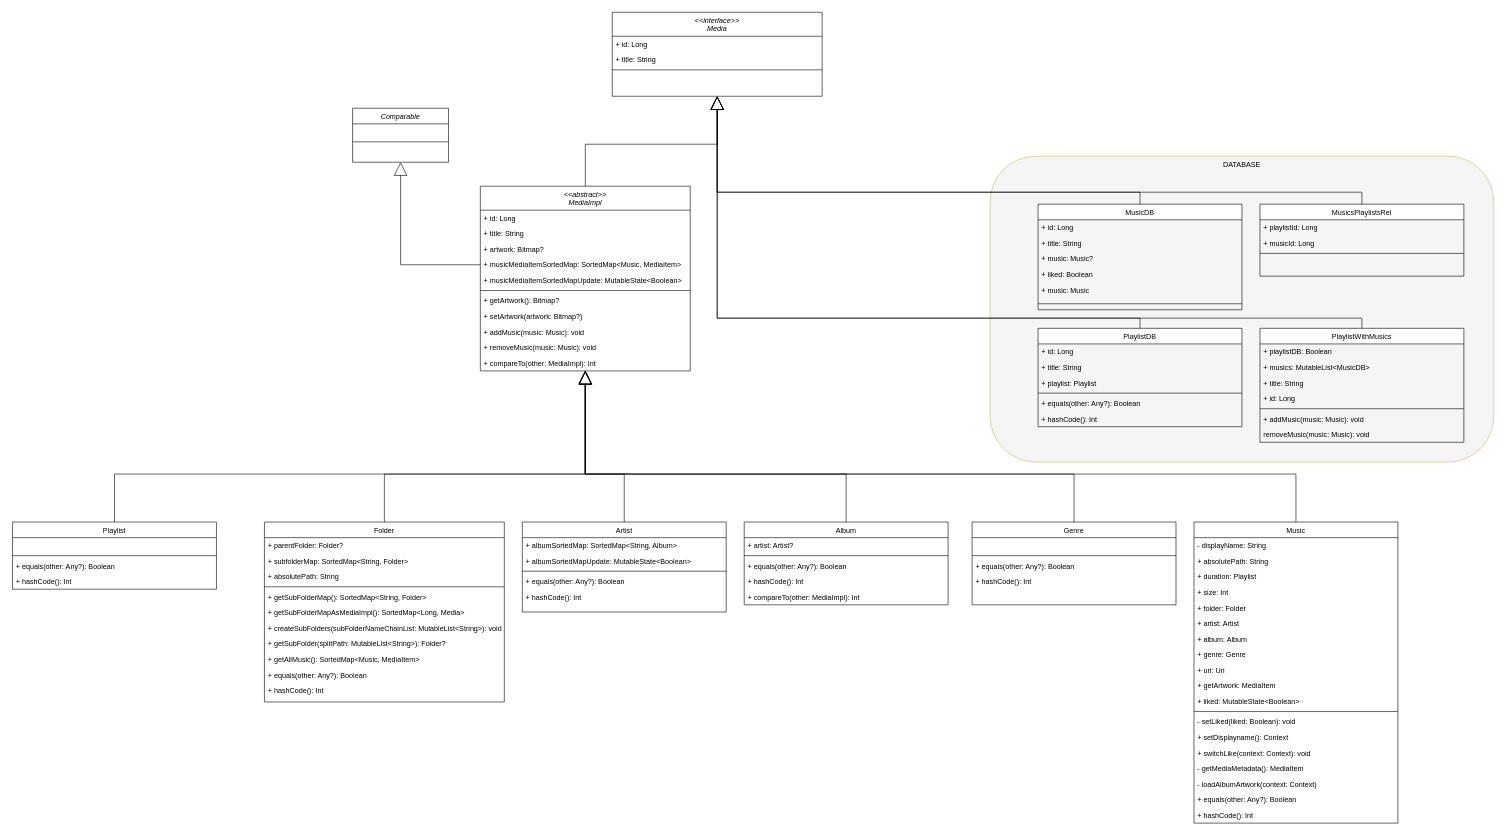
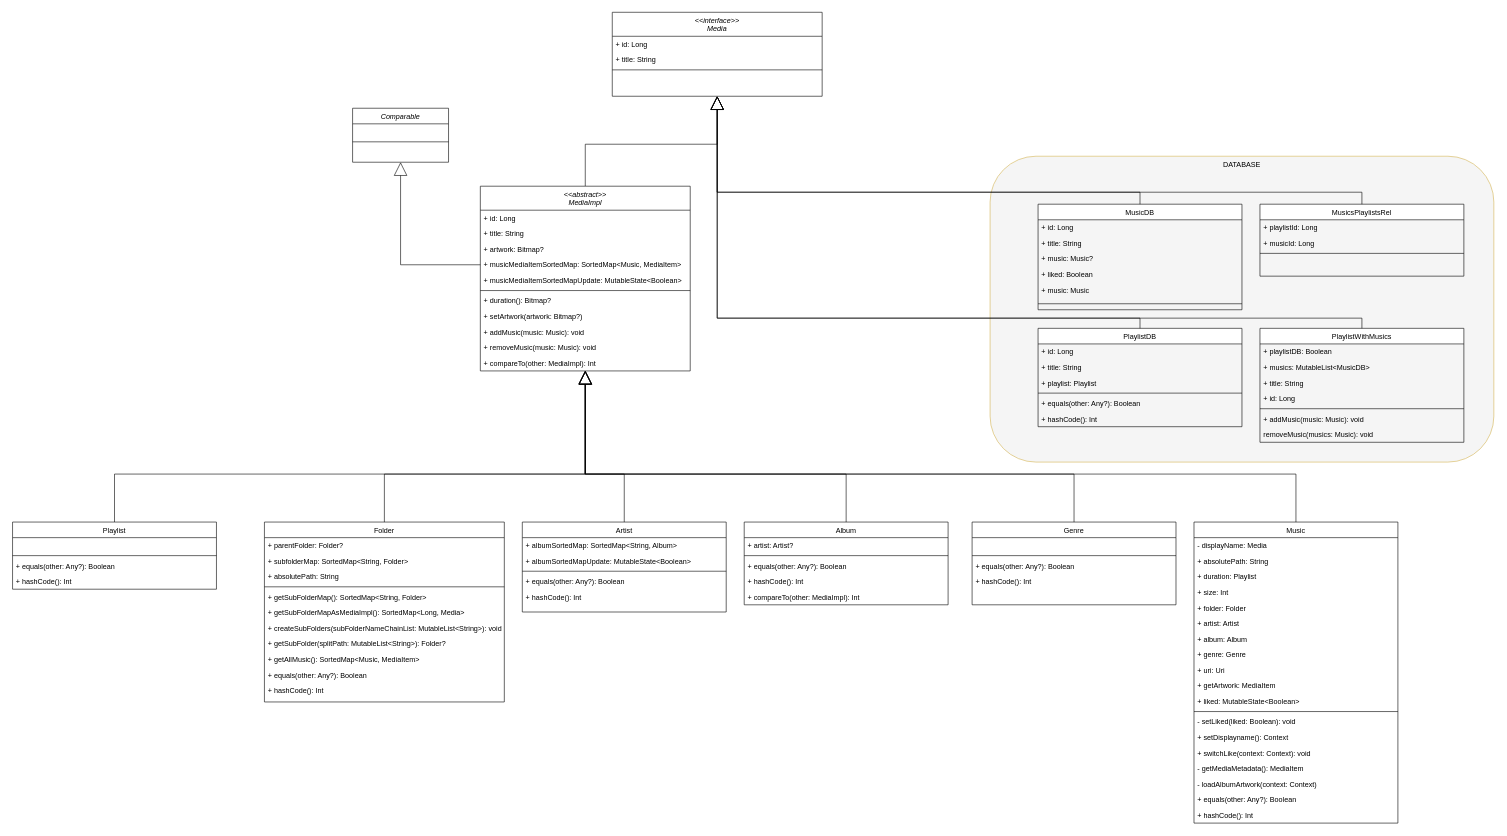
node "+ getArtwork(): Bitmap?": label "+ getArtwork(): Bitmap?" -> "+ duration(): Bitmap?"
node "removeMusic(music: Music): void": label "removeMusic(music: Music): void" -> "removeMusic(musics: Music): void"
node "- displayName: String": label "- displayName: String" -> "- displayName: Media"
